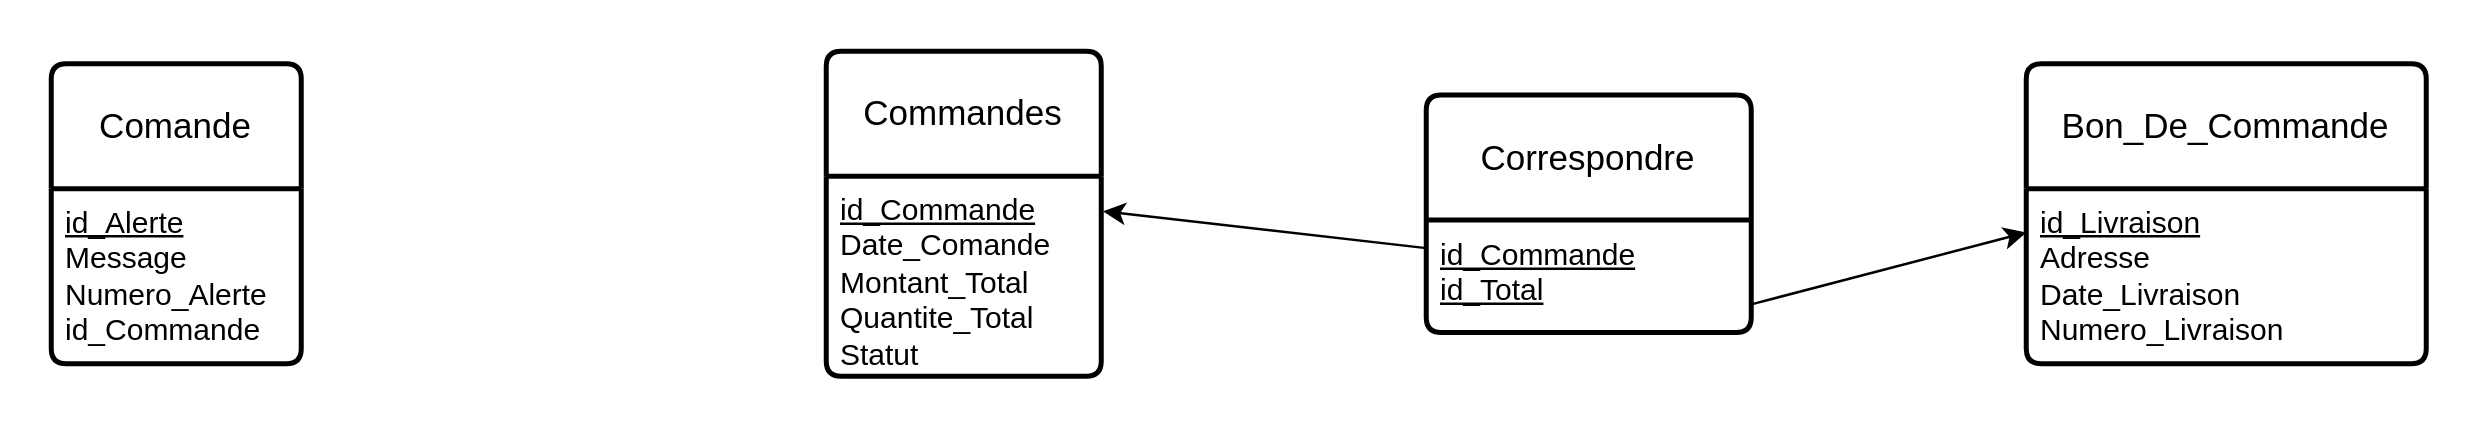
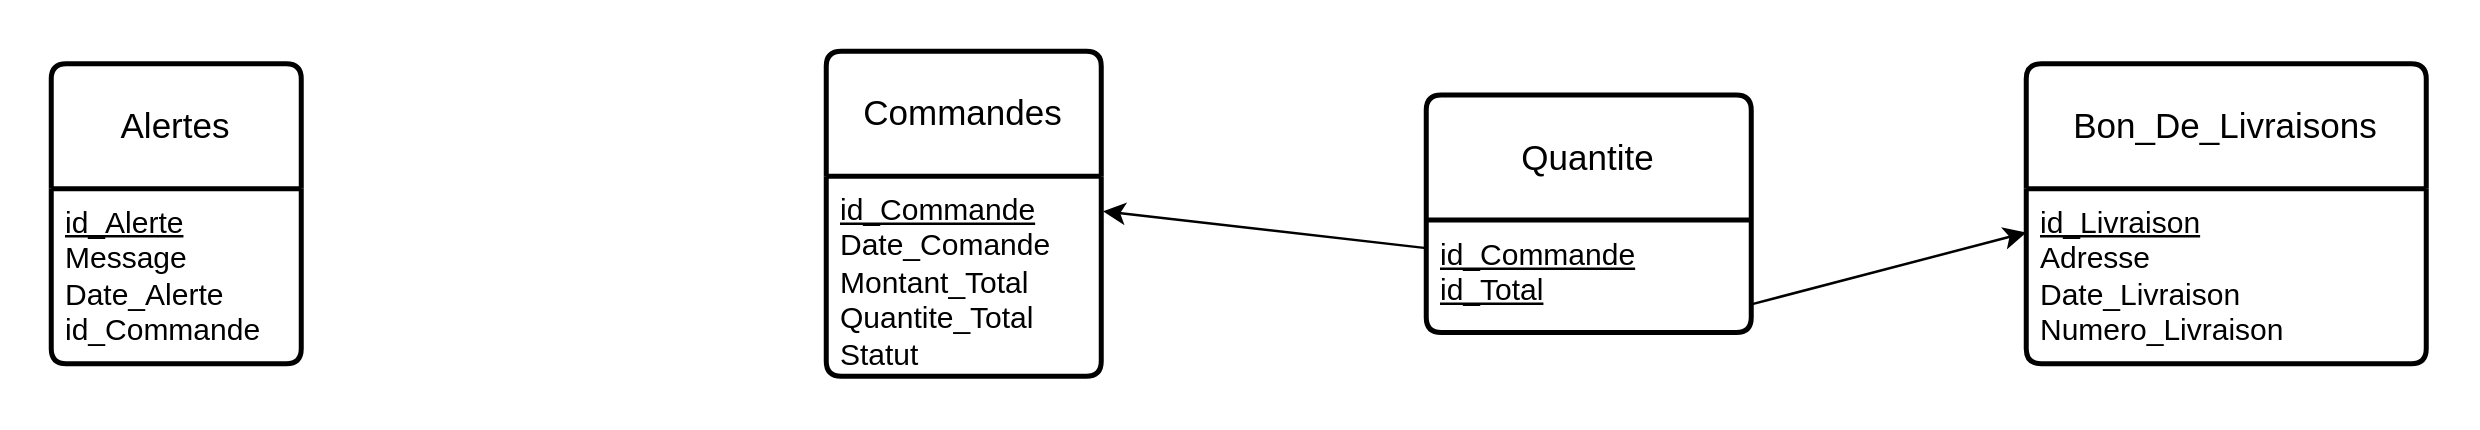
node "Comande": label "Comande" -> "Alertes"
node "Bon_De_Commande": label "Bon_De_Commande" -> "Bon_De_Livraisons"
node "Correspondre": label "Correspondre" -> "Quantite"
node "id_Alerte Message Numero_Alerte id_Commande": label "id_Alerte Message Numero_Alerte id_Commande" -> "id_Alerte Message Date_Alerte id_Commande"
